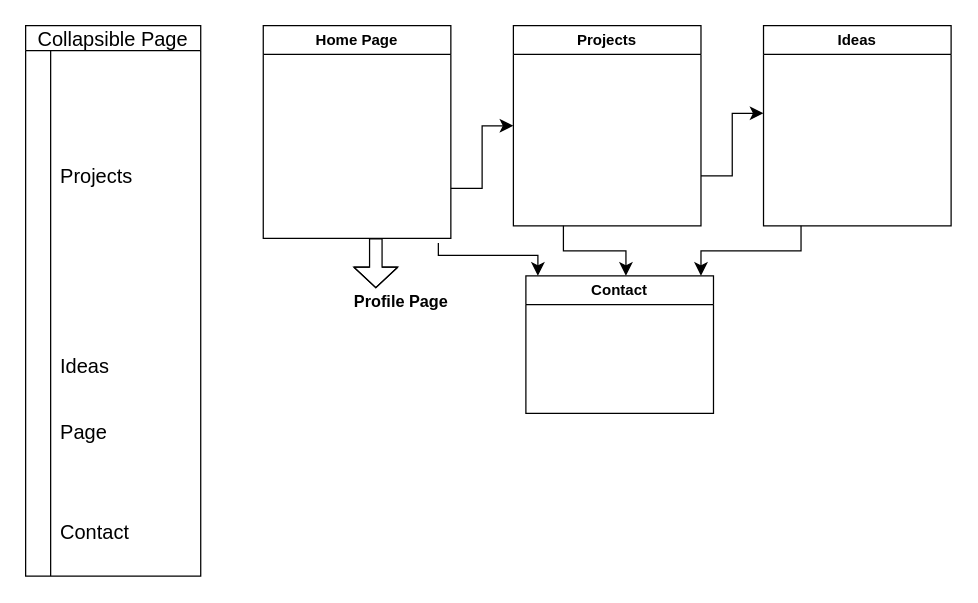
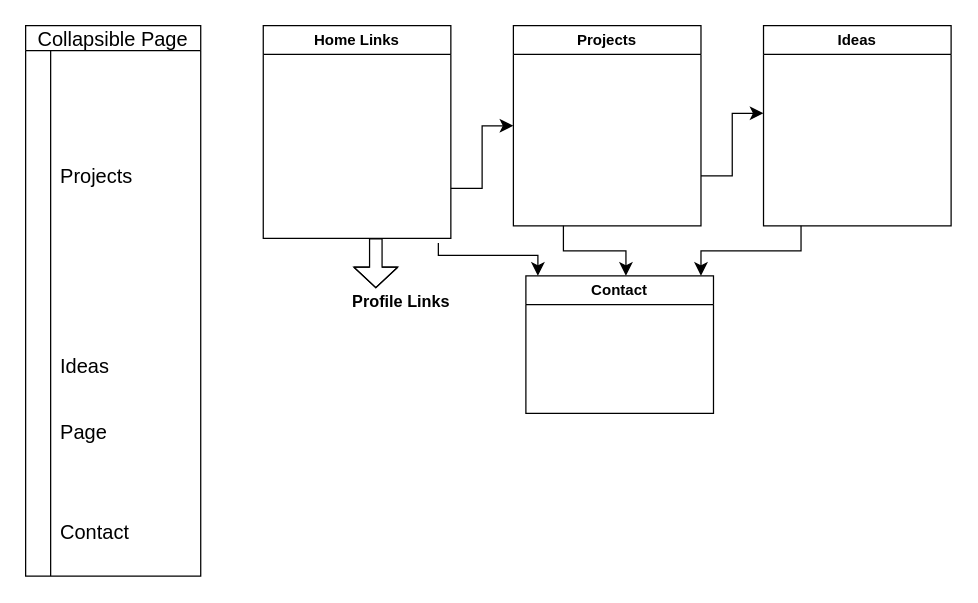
node "Home Page": label "Home Page" -> "Home Links"
node "Profile Page": label "Profile Page" -> "Profile Links"
